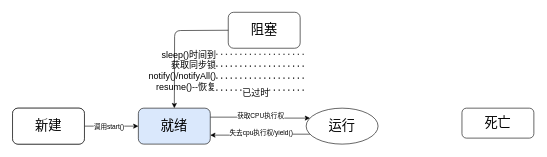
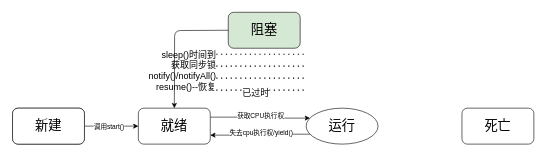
node "阻塞": fillcolor #ffffff -> #d5e8d4
node "死亡": size 72x30 -> 72x36
node "就绪": fillcolor #dae8fc -> #ffffff
